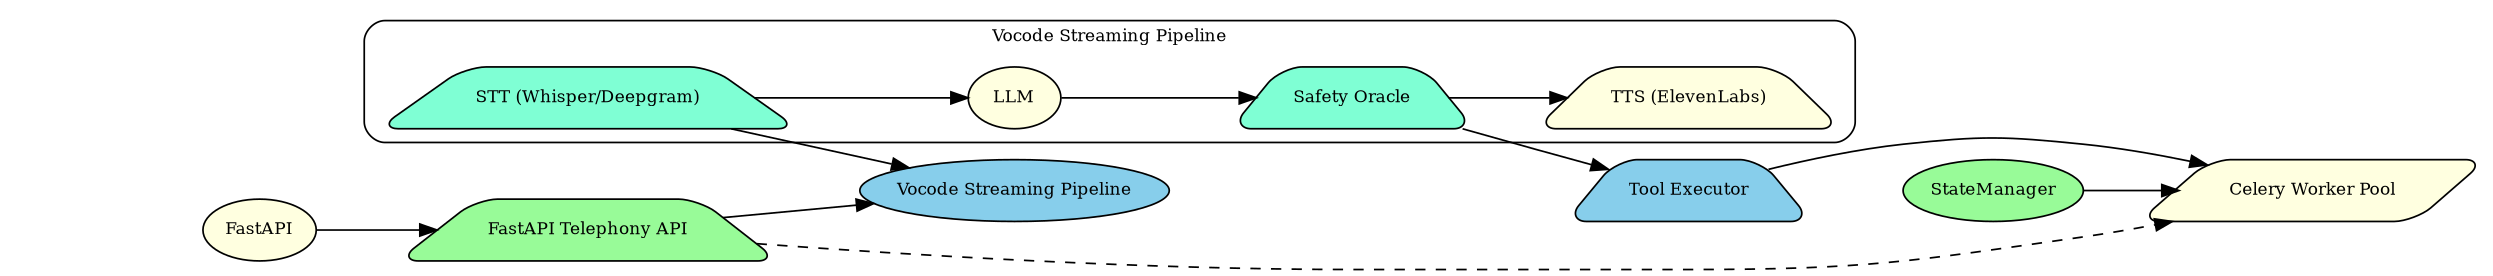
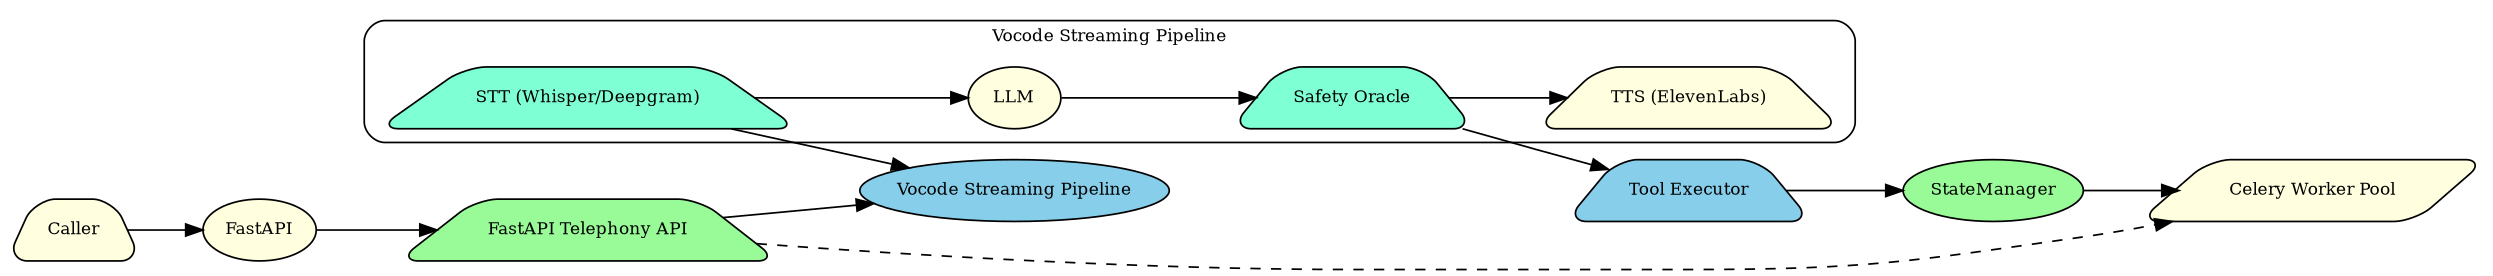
edge "Tool Executor" -> "Celery Worker Pool": now "Tool Executor" -> "StateManager"
node "Caller": added
